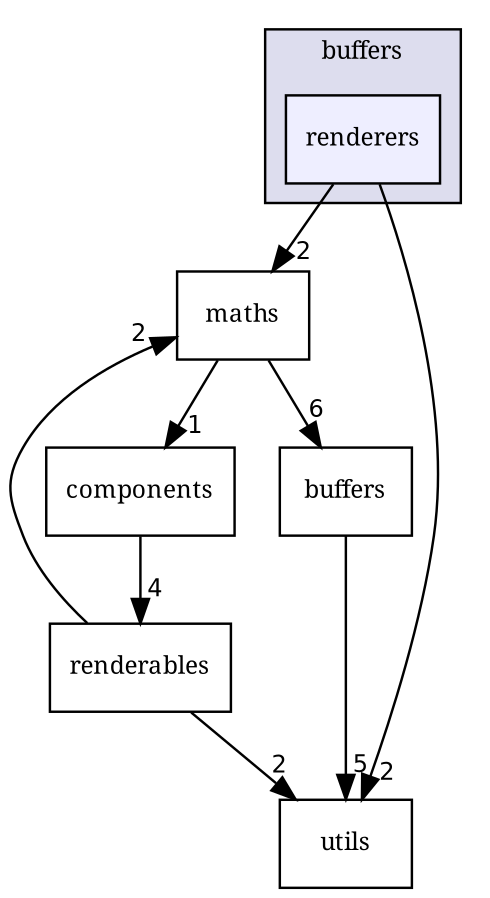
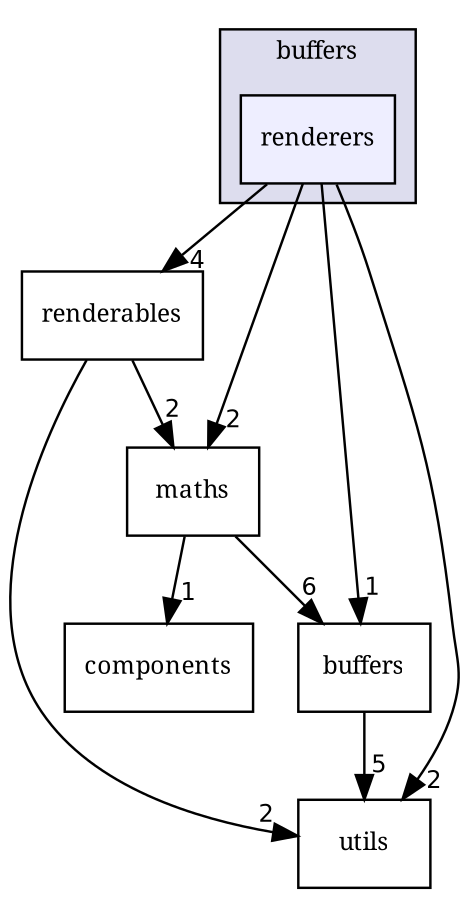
edge "renderers" -> "buffers": added
edge "components" -> "renderables": now "renderers" -> "renderables"
